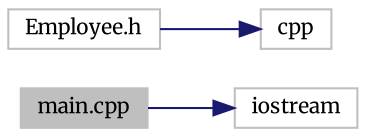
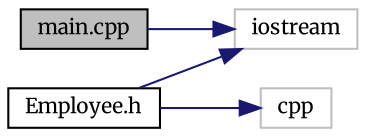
node "Employee.h": color grey75 -> black
edge "Employee.h" -> "iostream": added
node "main.cpp": color grey75 -> black
